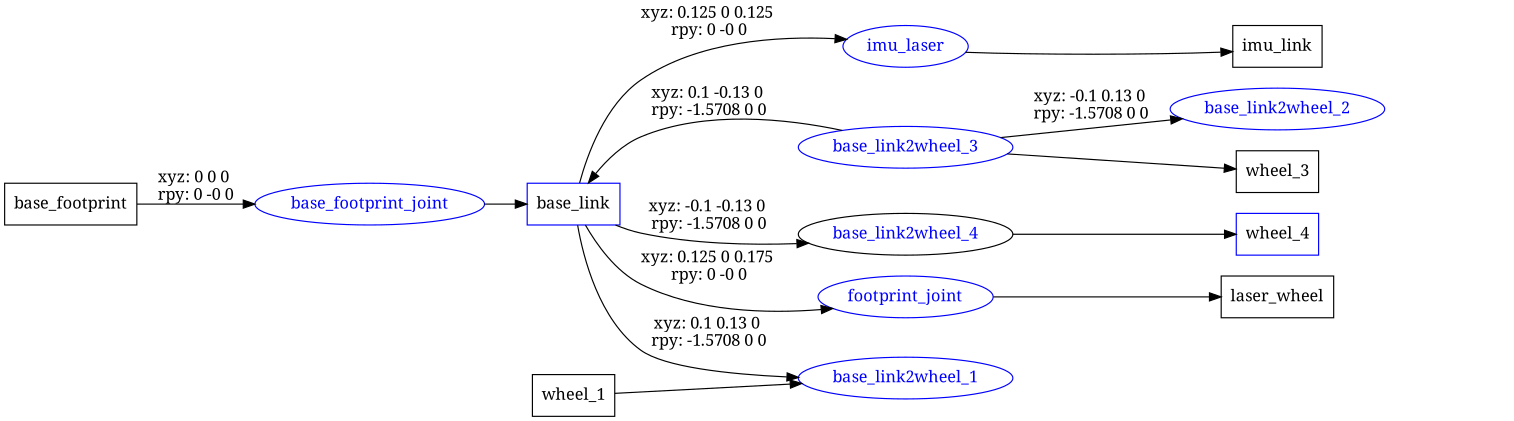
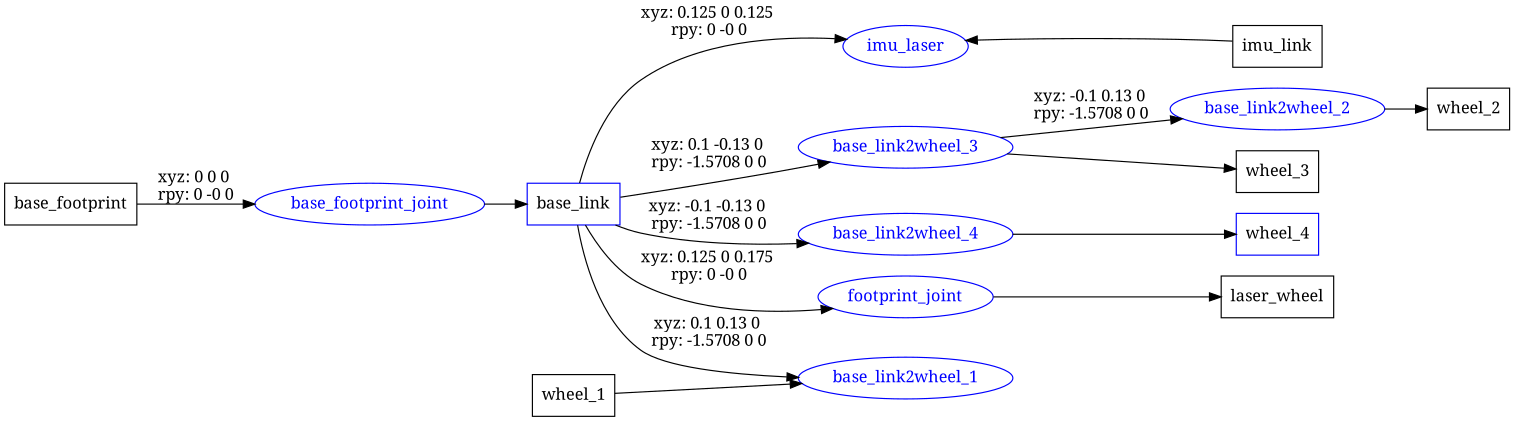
edge "imu_laser" -> "imu_link": reversed
node "wheel_2": added
edge "base_link2wheel_3" -> "base_link": reversed
node "base_link2wheel_4": color black -> blue
